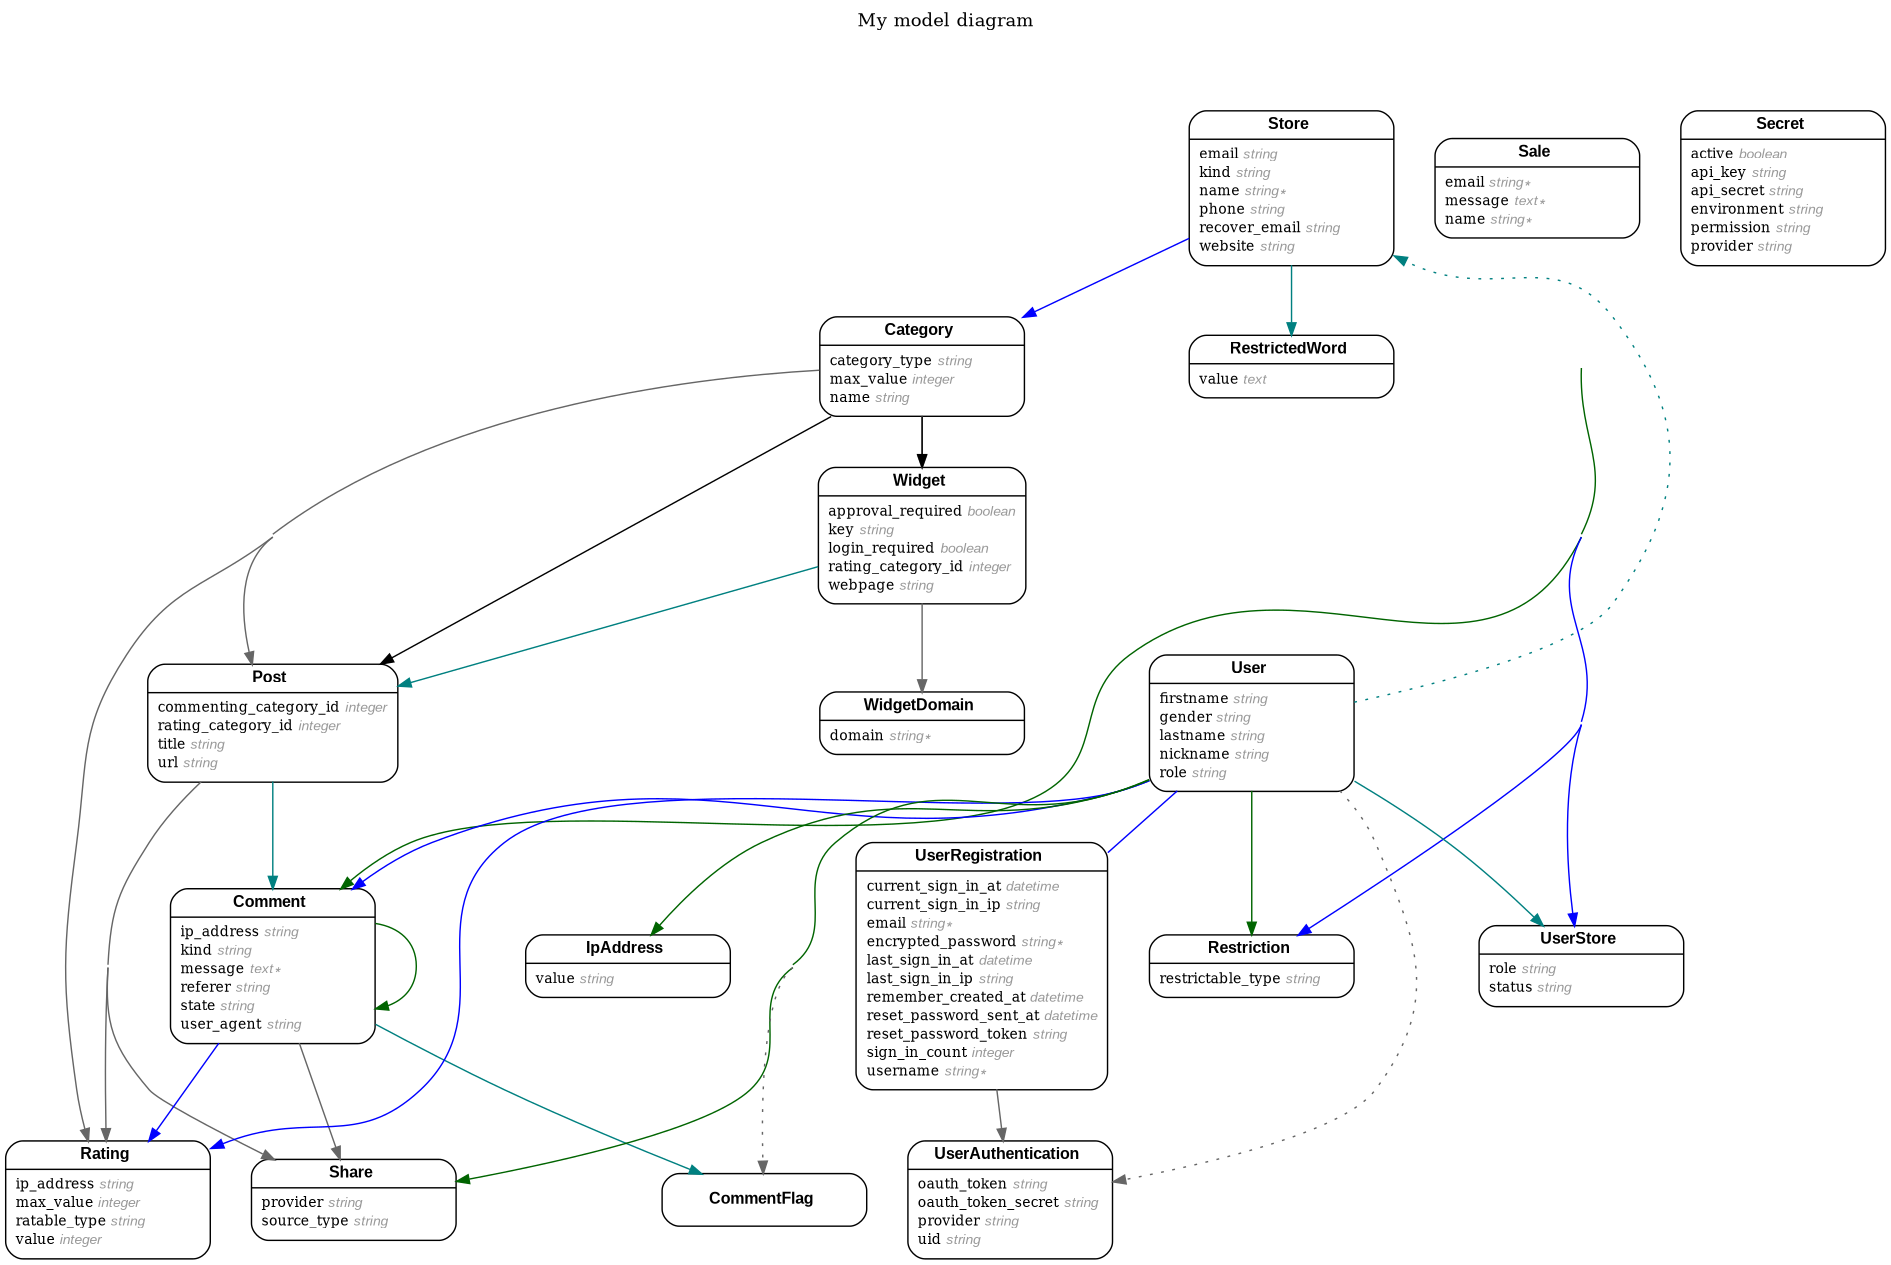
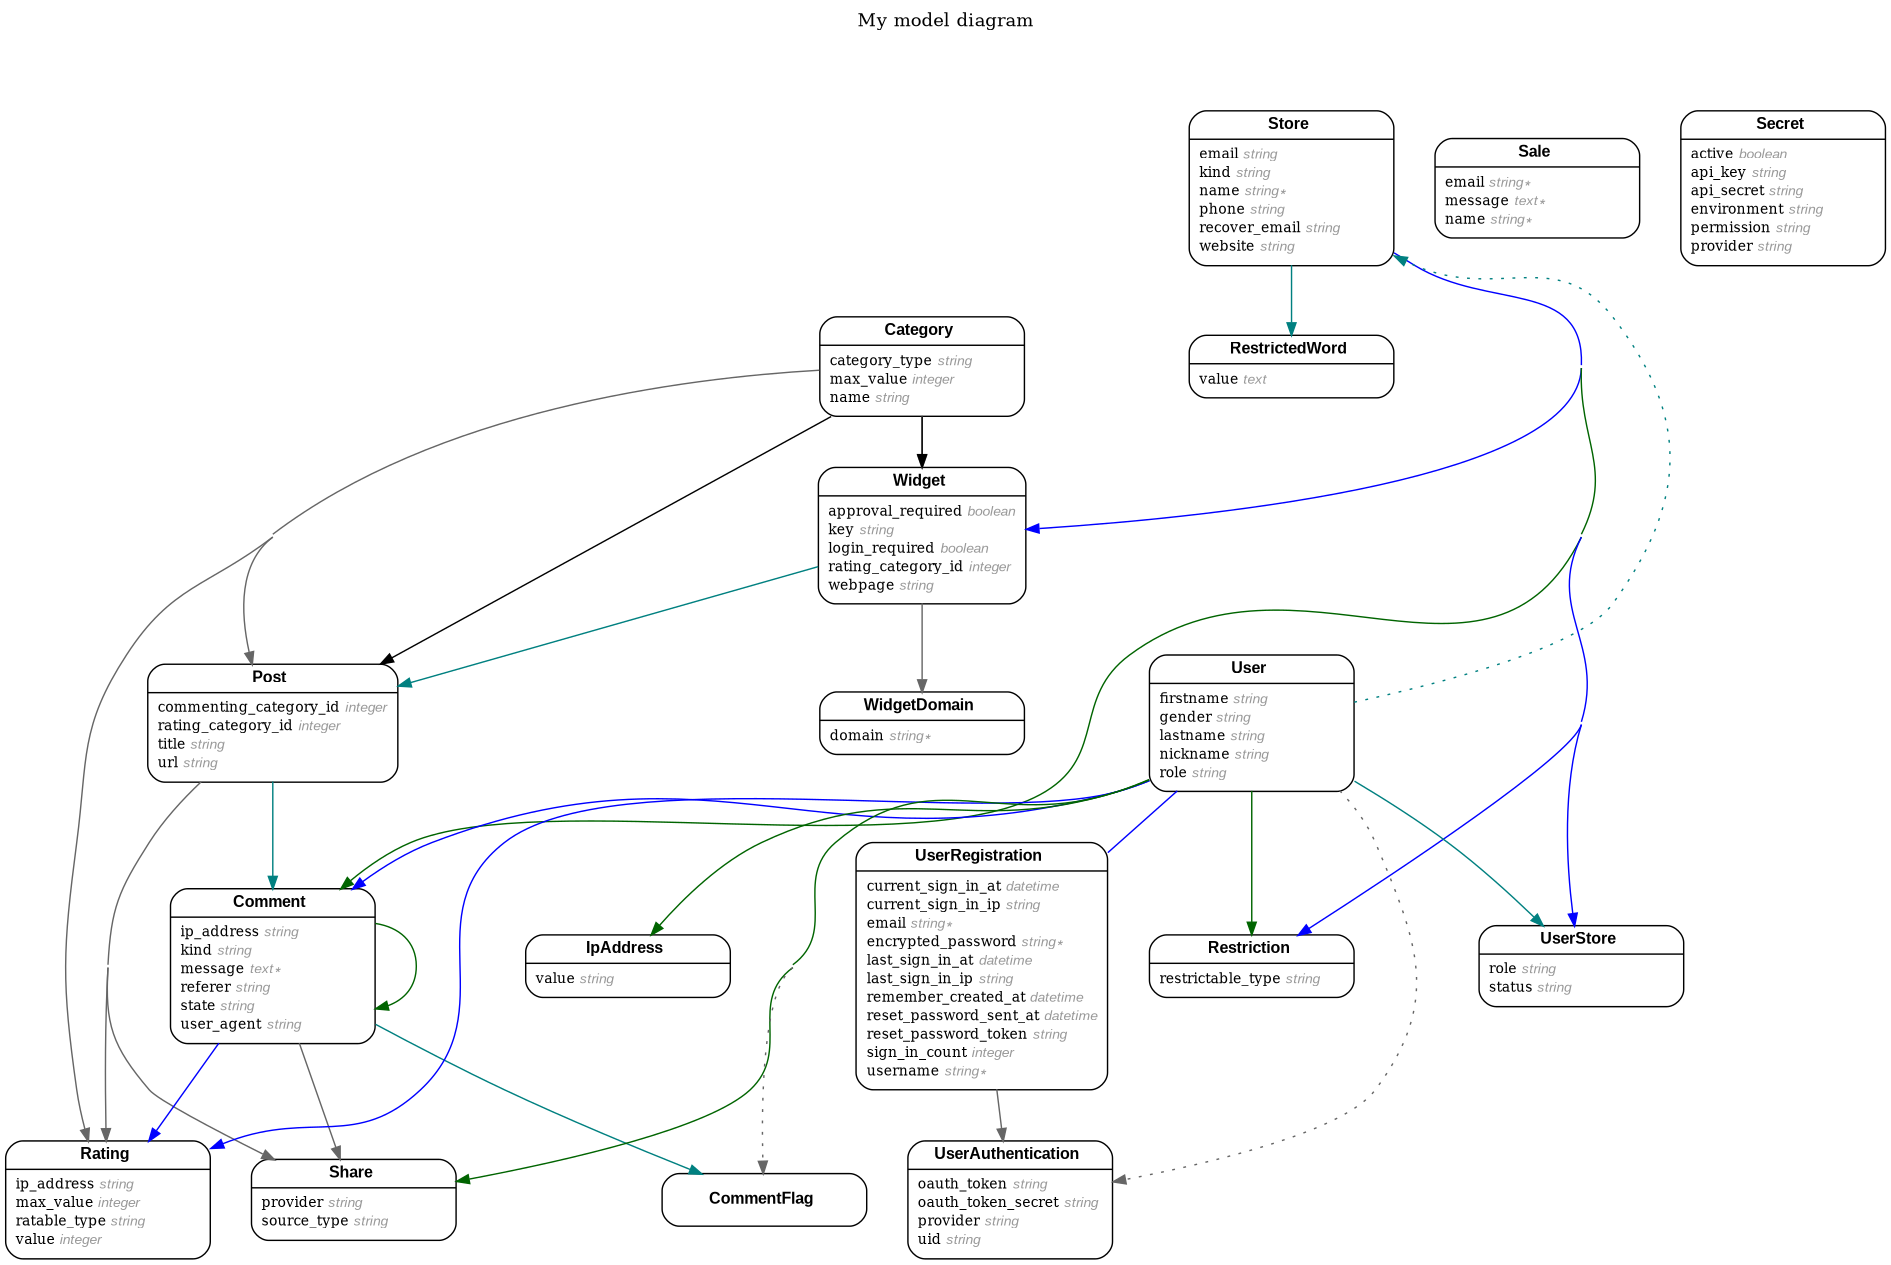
edge "Store" -- "Category": now "Store" -- "Widget"
